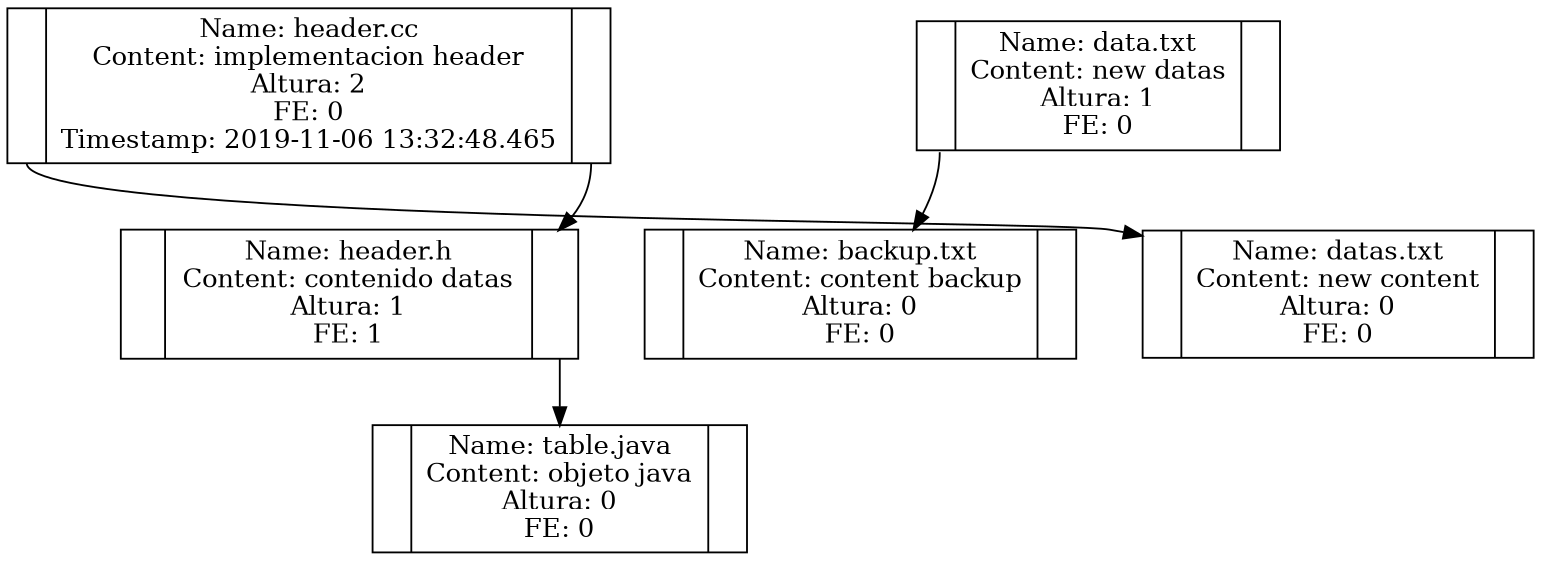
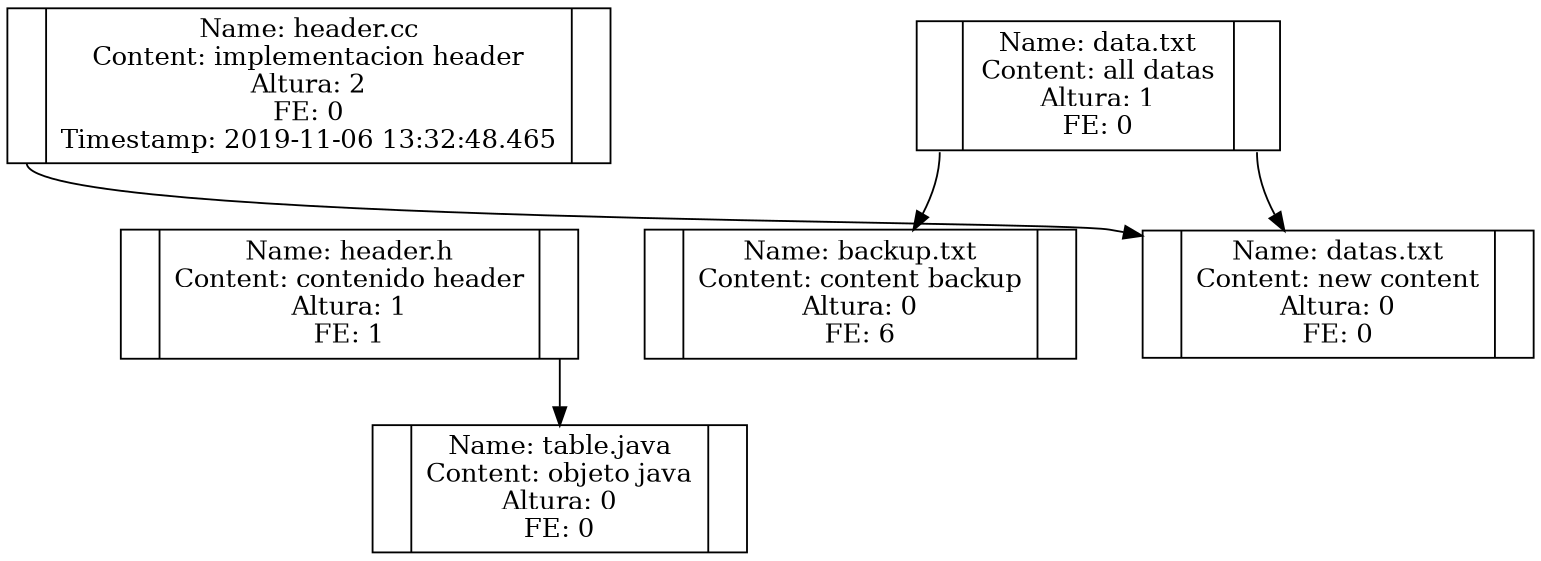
node "Name: data.txt": text "Content: new datas" -> "Content: all datas"
edge "Name: data.txt" -> "Name: datas.txt": added
edge "Name: header.cc" -> "Name: header.h": removed
node "Name: header.h": text "Content: contenido datas" -> "Content: contenido header"
node "Name: backup.txt": text "FE: 0" -> "FE: 6"
